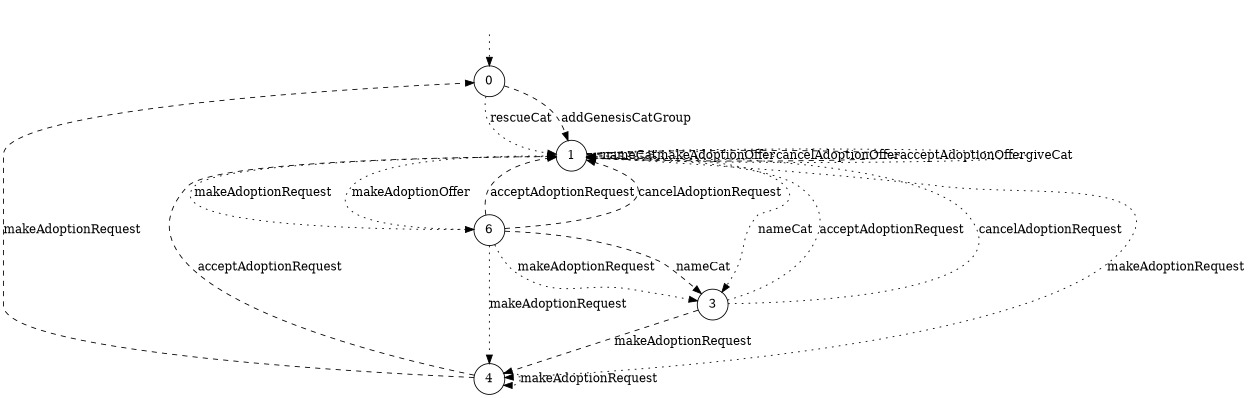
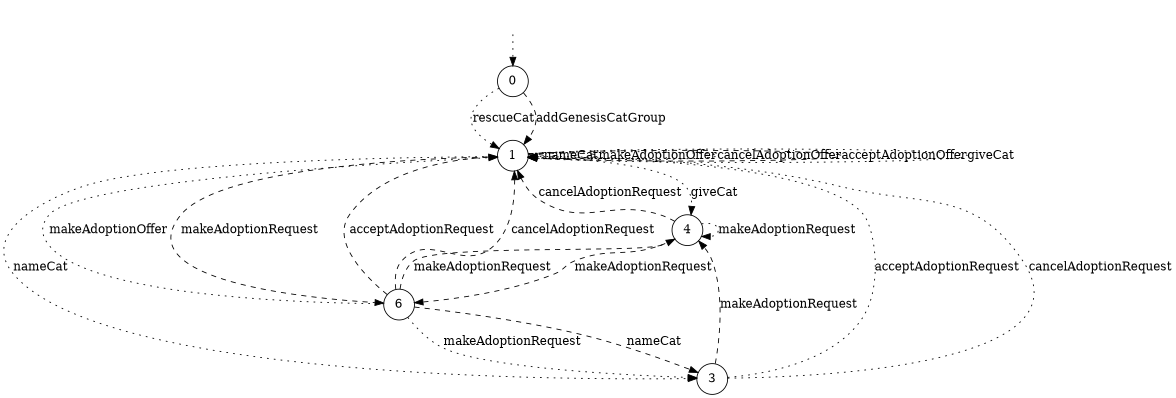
edge "1" -> "6": style dotted -> dashed
edge "4" -> "0": now "4" -> "6"
edge "4" -> "1": label "acceptAdoptionRequest" -> "cancelAdoptionRequest"
edge "1" -> "4": label "makeAdoptionRequest" -> "giveCat"
edge "6" -> "4": style dotted -> dashed
